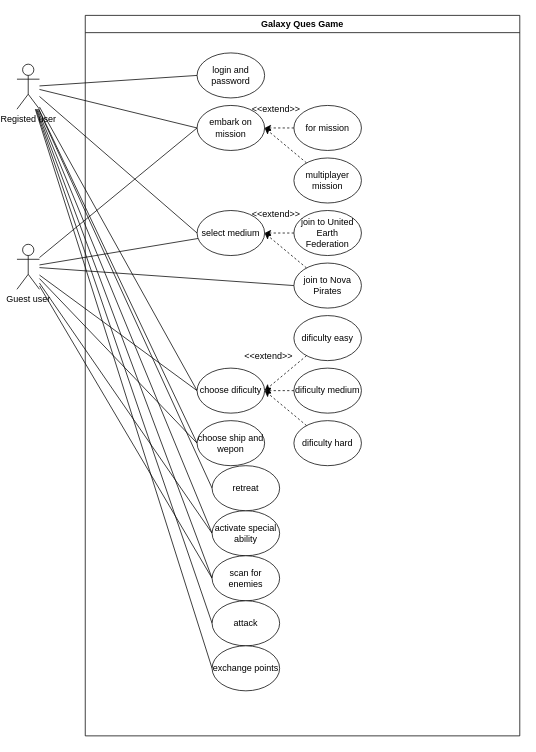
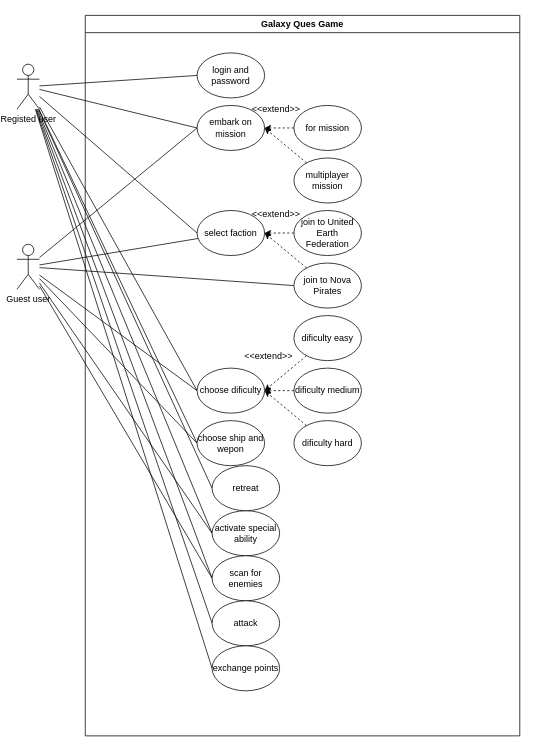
node "select medium": label "select medium" -> "select faction"
